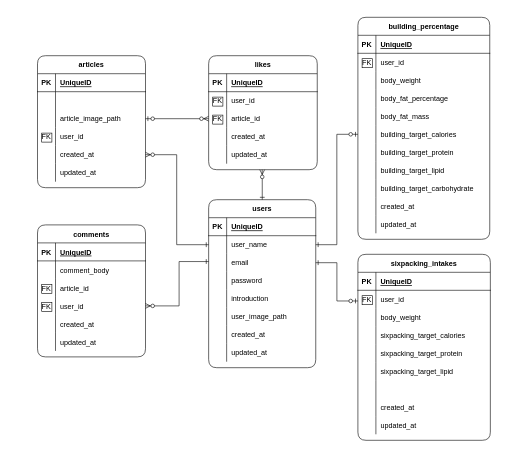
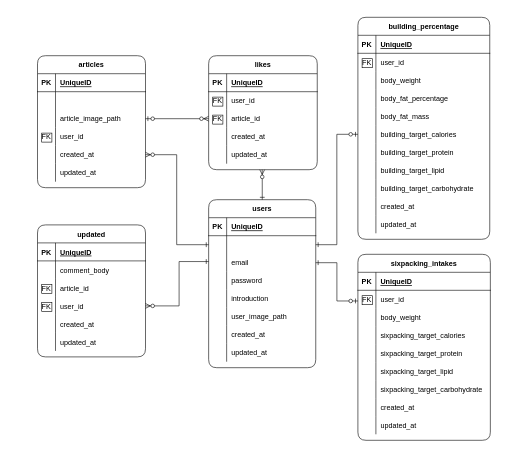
node "comments": label "comments" -> "updated"
node "user_name": removed
node "sixpacking_target_carbohydrate": added
